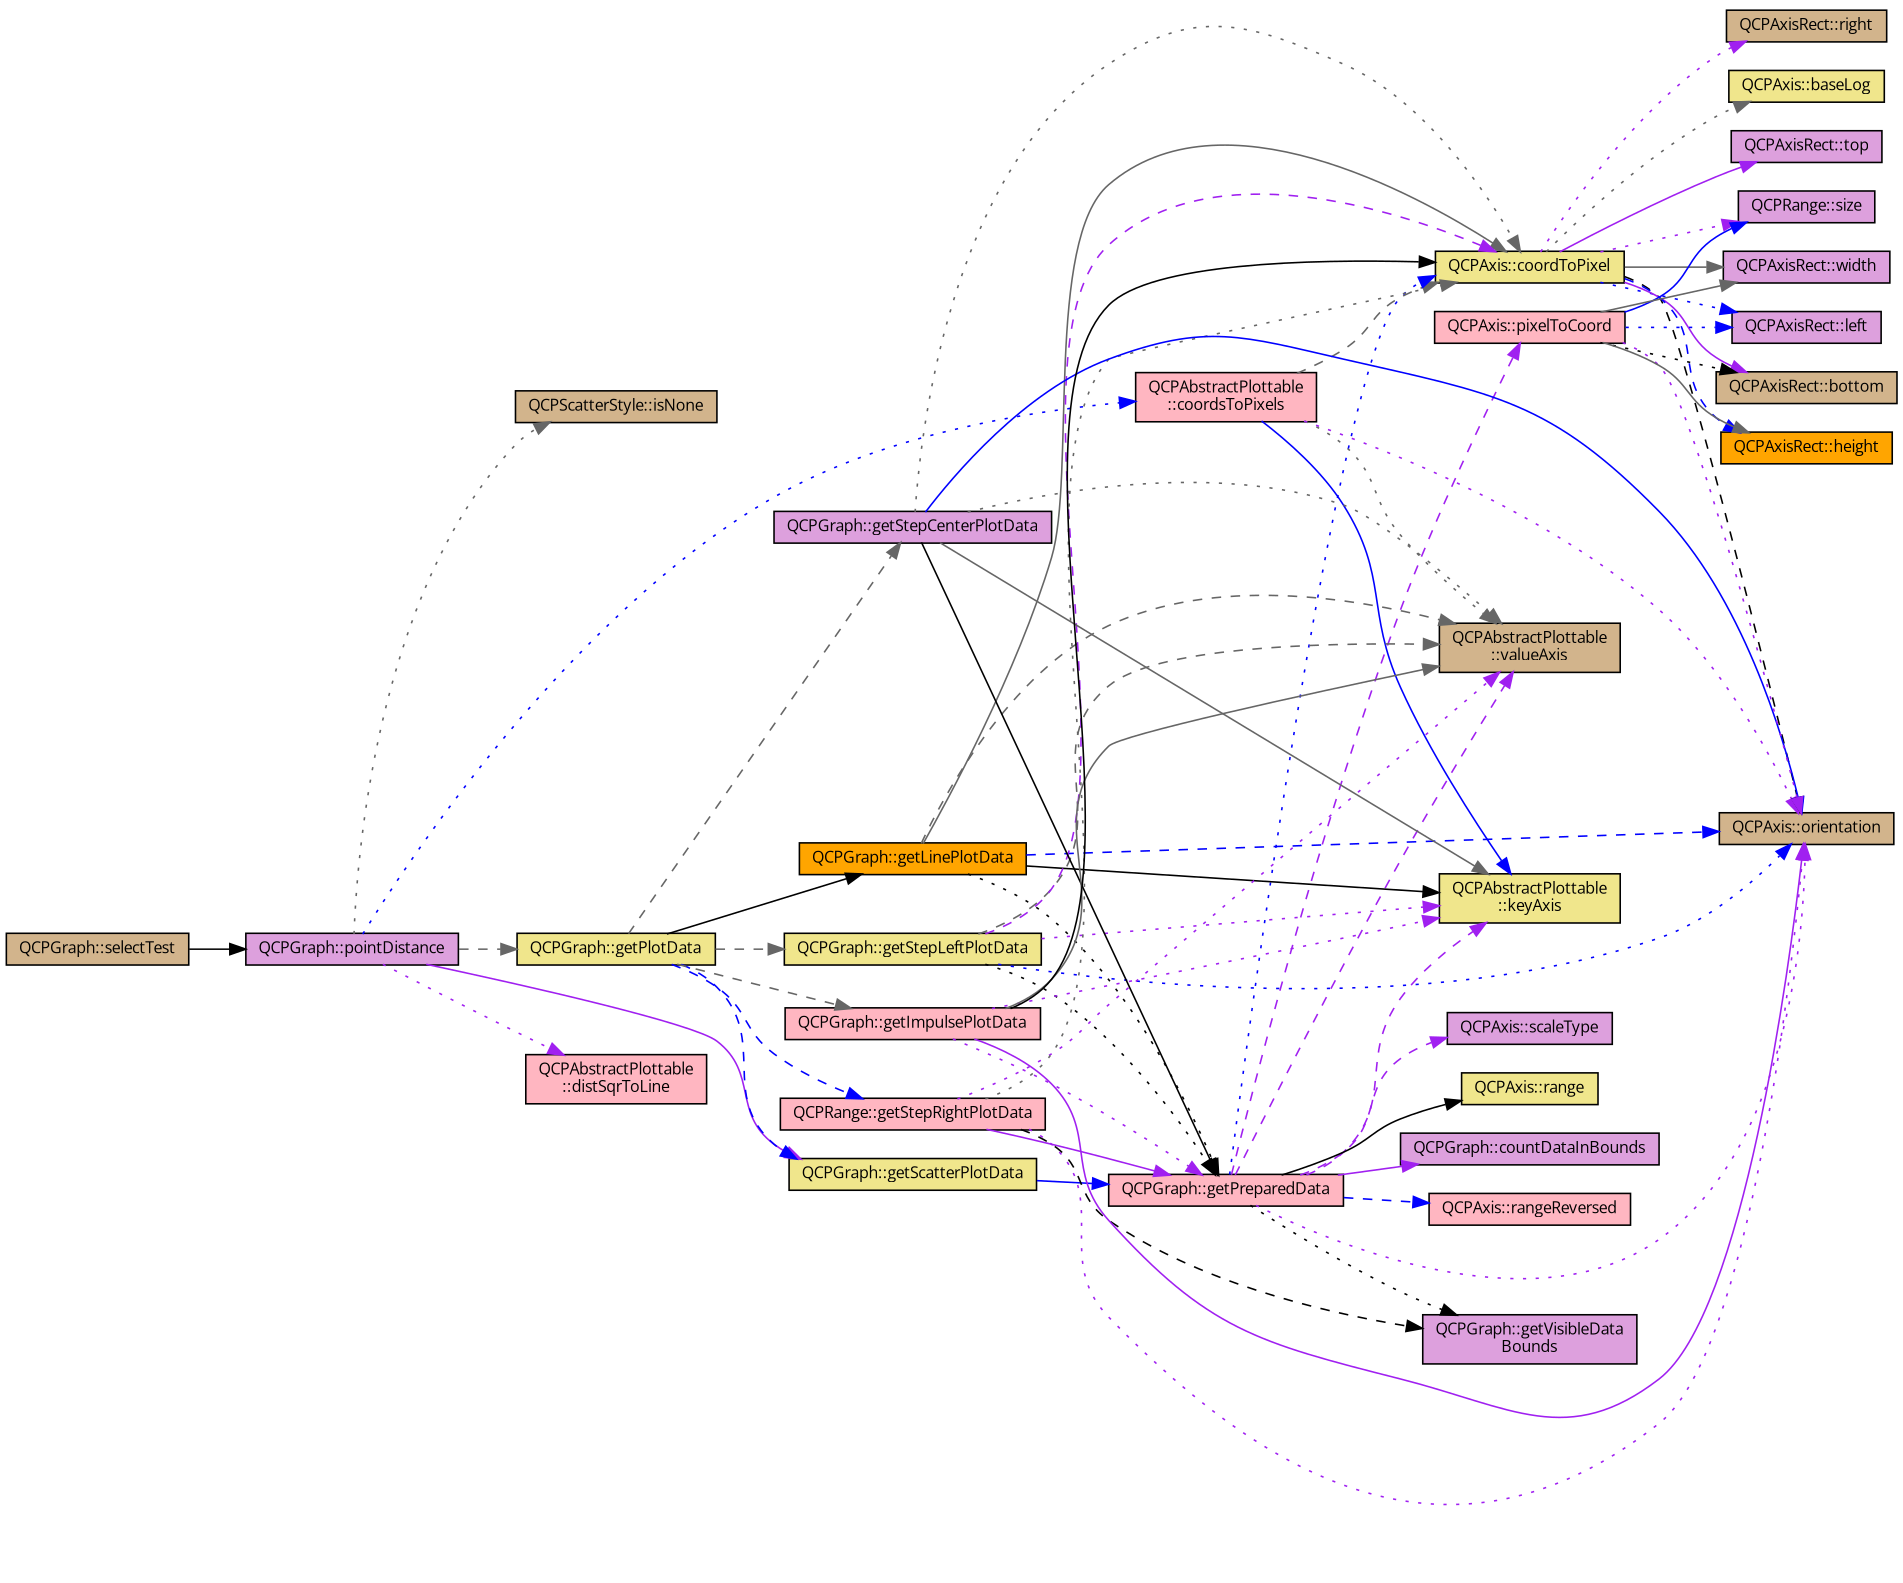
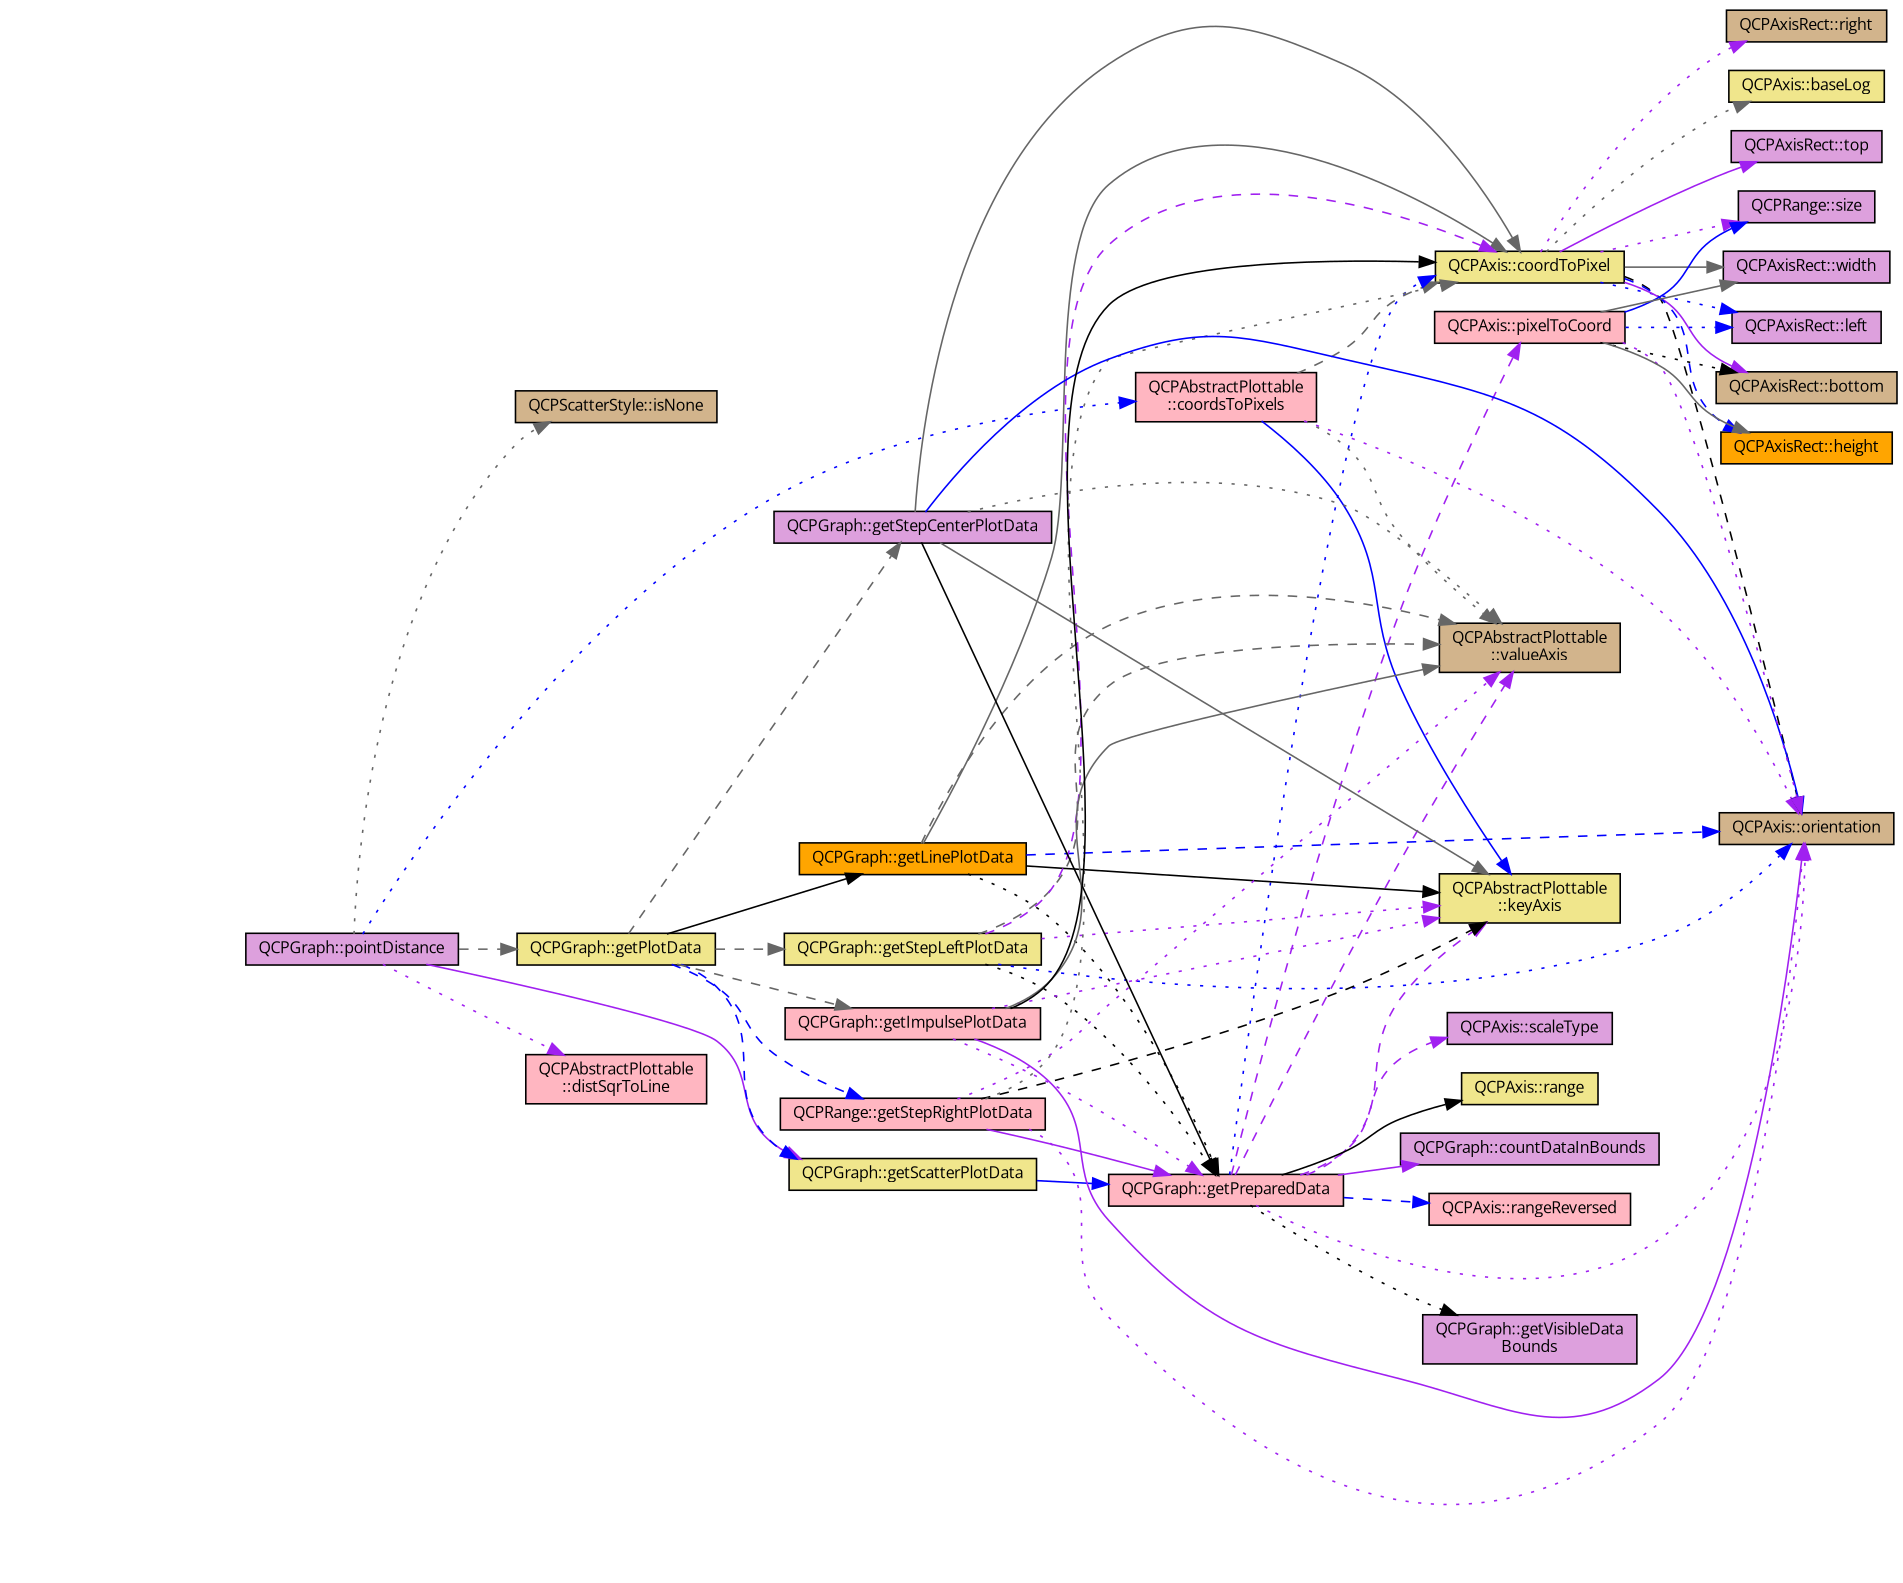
edge "QCPGraph::getStepCenterPlotData" -> "QCPAxis::coordToPixel": style dotted -> solid
node "QCPGraph::selectTest": removed
edge "QCPRange::getStepRightPlotData" -> "QCPGraph::getVisibleData Bounds": now "QCPRange::getStepRightPlotData" -> "QCPAbstractPlottable ::keyAxis"
